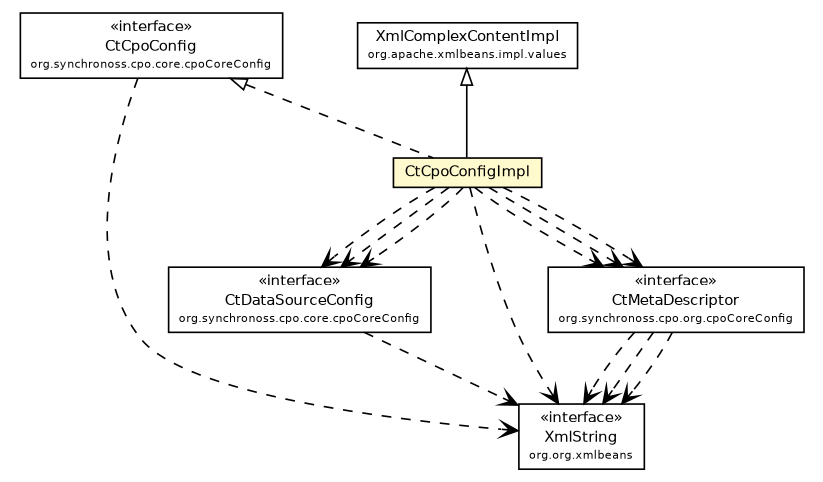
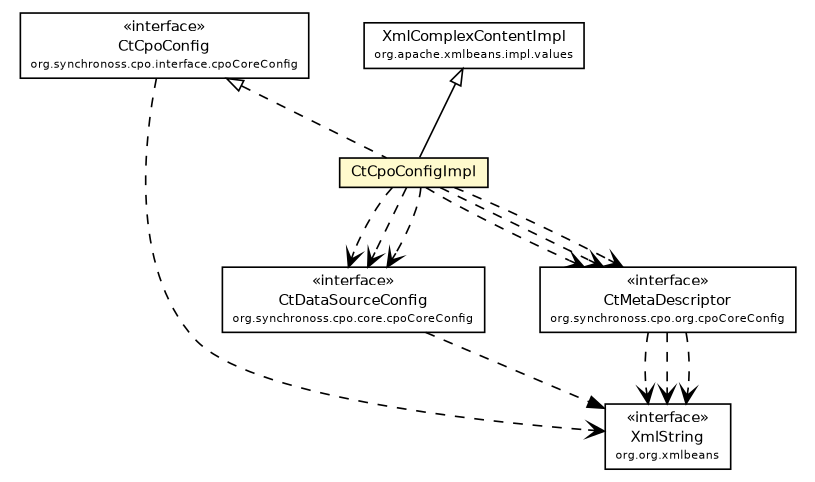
node "CtCpoConfig": text "org.synchronoss.cpo.core.cpoCoreConfig" -> "org.synchronoss.cpo.interface.cpoCoreConfig"
edge "CtCpoConfigImpl" -> "XmlString": removed
edge "CtDataSourceConfig" -> "XmlString": arrowhead open -> normal
